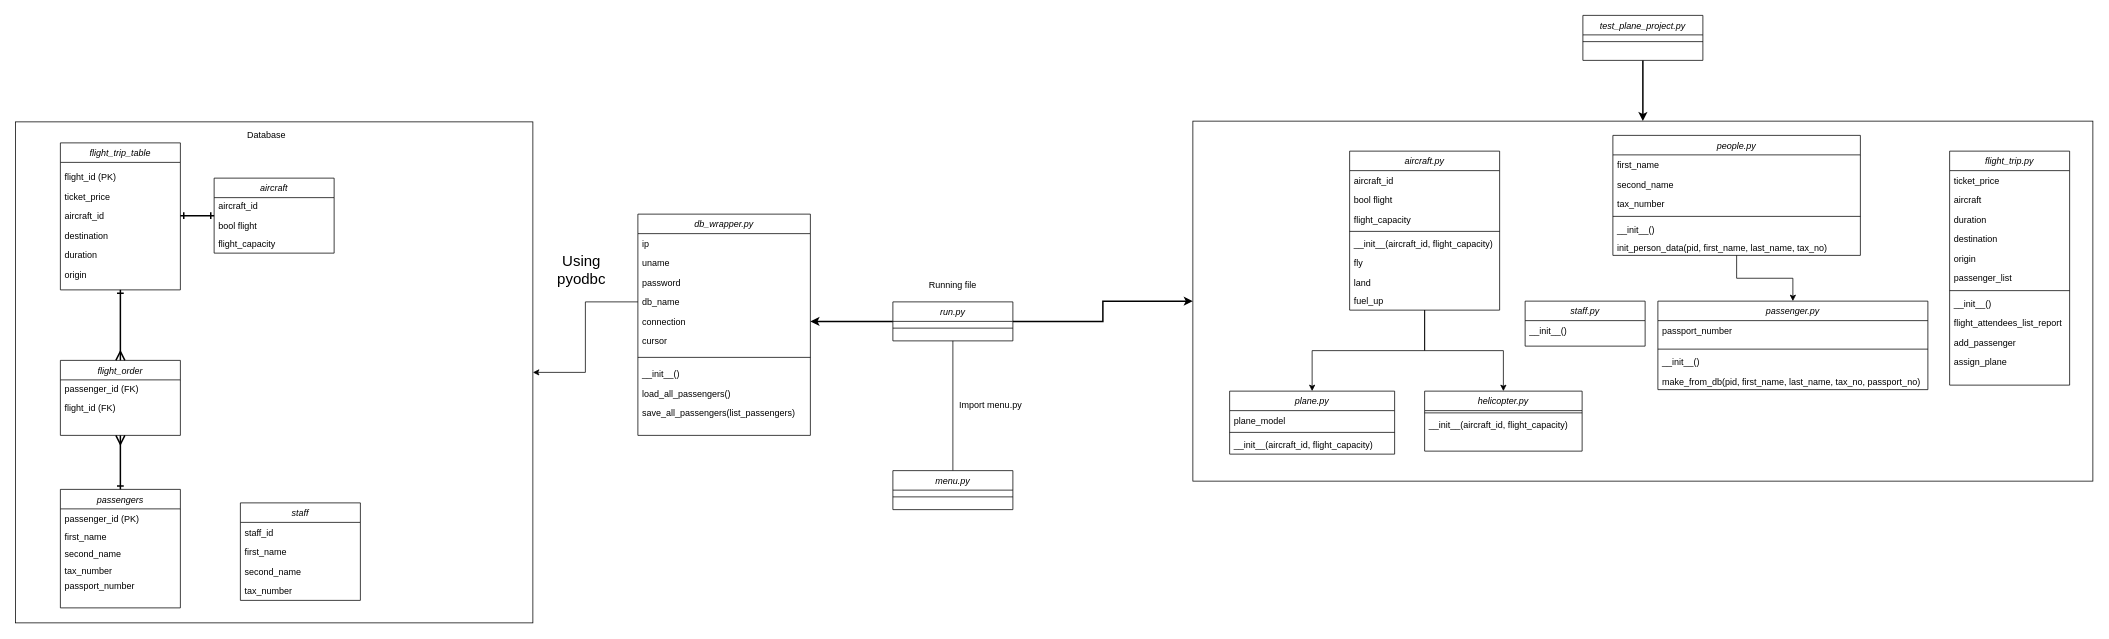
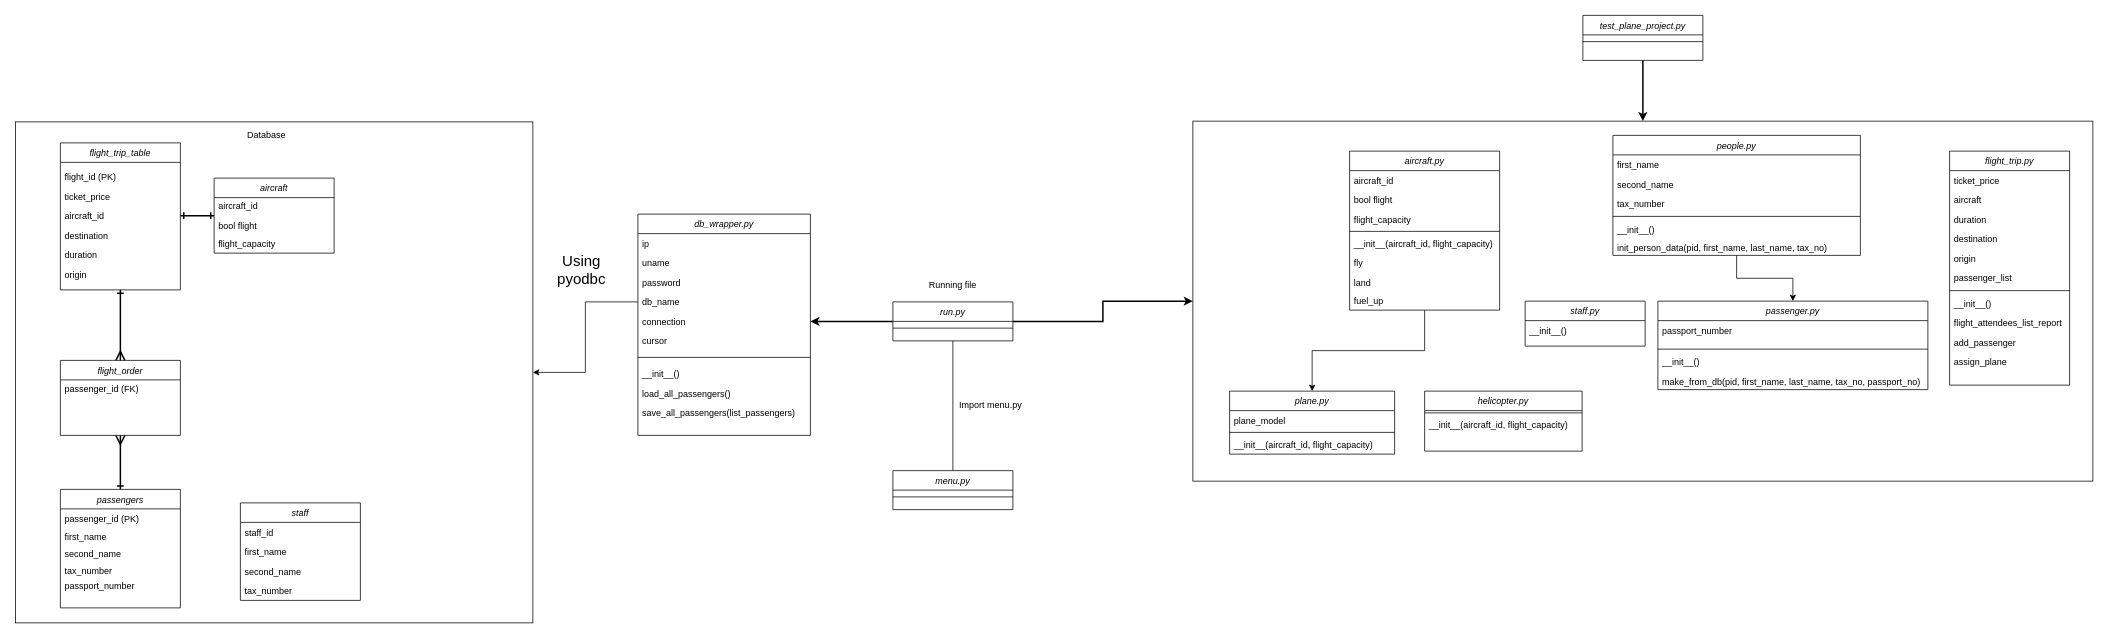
edge "aircraft.py" -> "helicopter.py": removed
node "flight_id (FK)": removed
